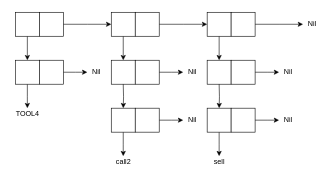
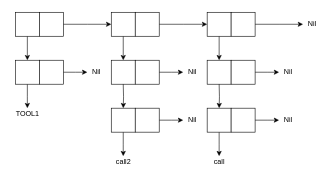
node "TOOL4": label "TOOL4" -> "TOOL1"
node "sell": label "sell" -> "call"
